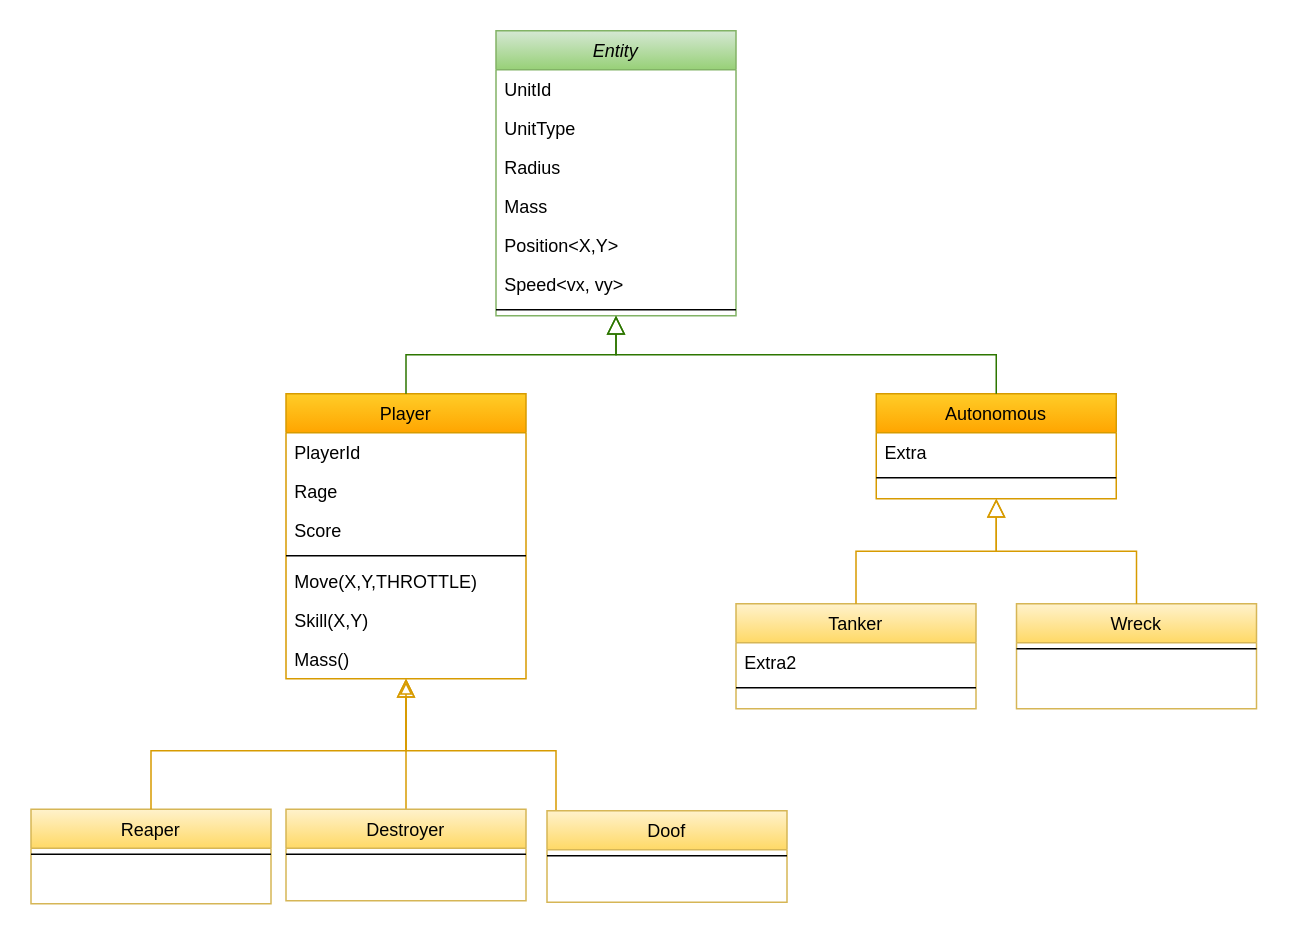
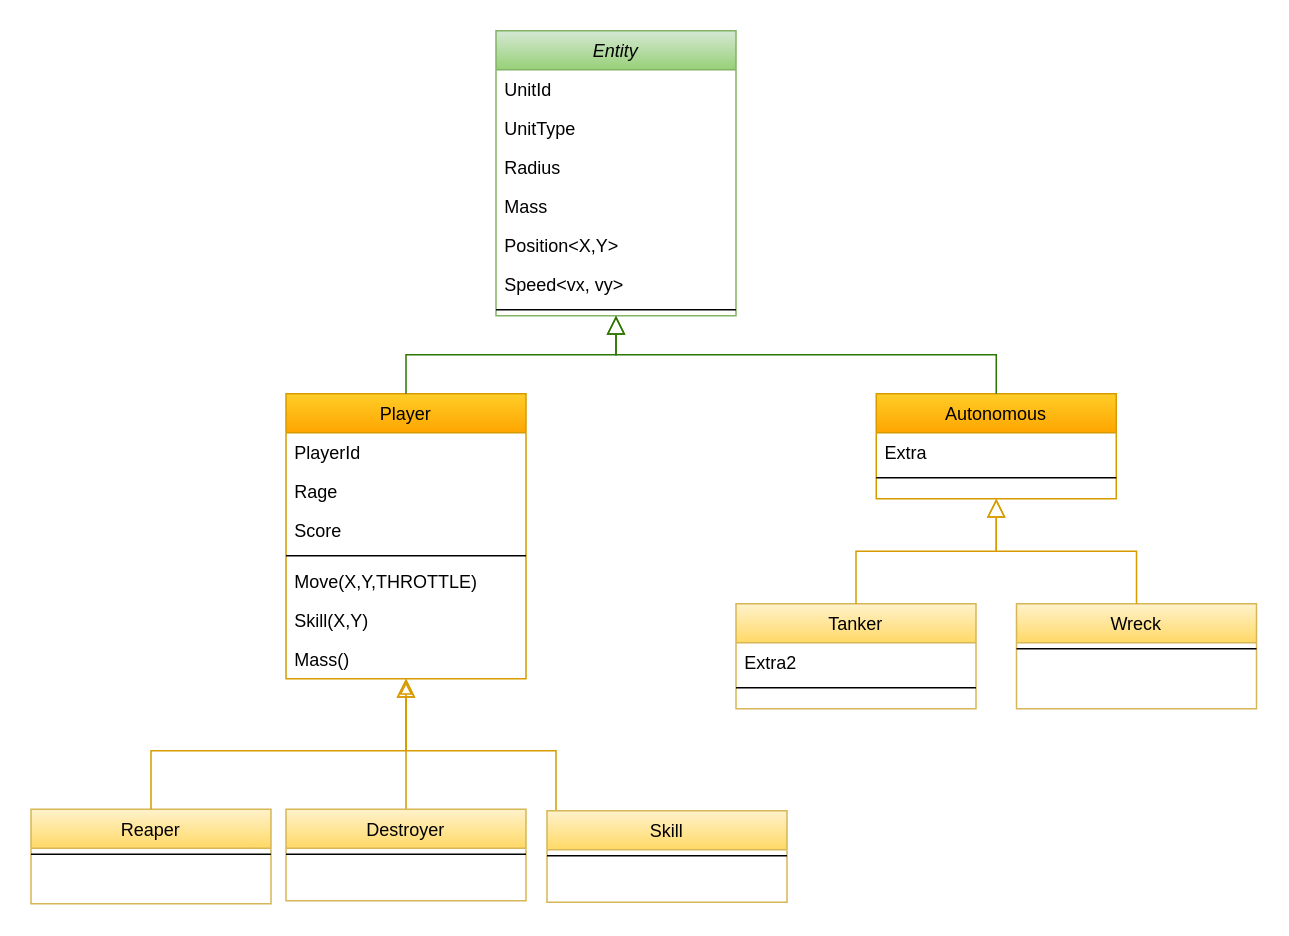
node "Doof": label "Doof" -> "Skill"
